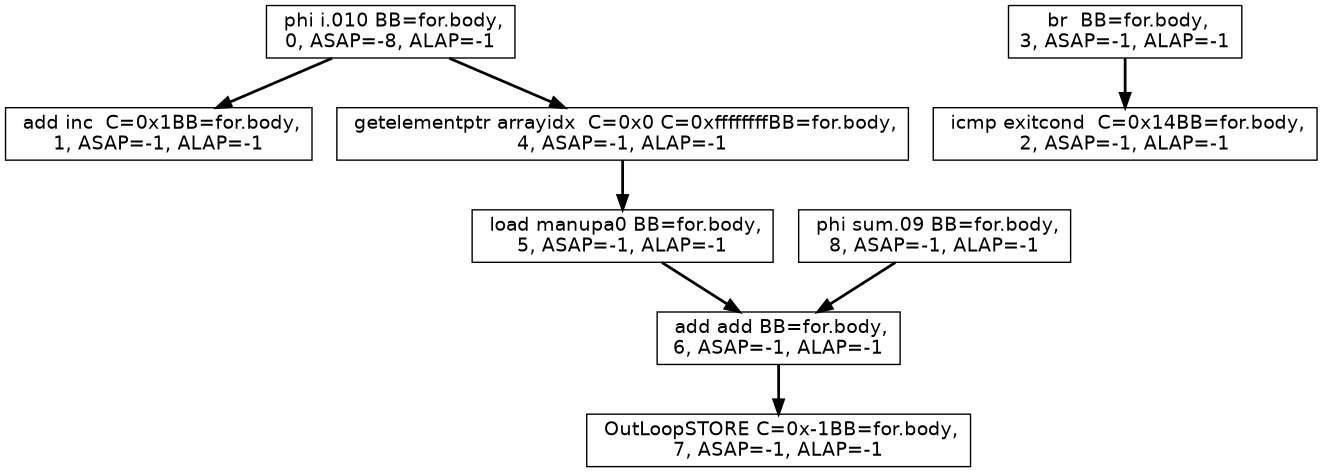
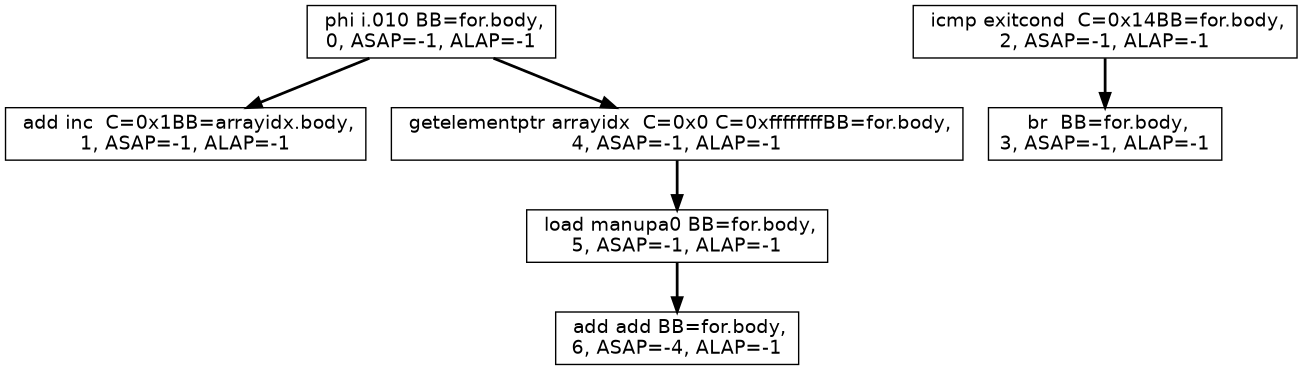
node "phi i.010 BB=for.body, 0, ASAP=-8, ALAP=-1": label "phi i.010 BB=for.body, 0, ASAP=-8, ALAP=-1" -> "phi i.010 BB=for.body, 0, ASAP=-1, ALAP=-1"
edge "br  BB=for.body, 3, ASAP=-1, ALAP=-1" -> "icmp exitcond  C=0x14BB=for.body, 2, ASAP=-1, ALAP=-1": reversed
node "add inc  C=0x1BB=for.body, 1, ASAP=-1, ALAP=-1": label "add inc  C=0x1BB=for.body, 1, ASAP=-1, ALAP=-1" -> "add inc  C=0x1BB=arrayidx.body, 1, ASAP=-1, ALAP=-1"
node "phi sum.09 BB=for.body, 8, ASAP=-1, ALAP=-1": removed
node "add add BB=for.body, 6, ASAP=-1, ALAP=-1": label "add add BB=for.body, 6, ASAP=-1, ALAP=-1" -> "add add BB=for.body, 6, ASAP=-4, ALAP=-1"
node "OutLoopSTORE C=0x-1BB=for.body, 7, ASAP=-1, ALAP=-1": removed
